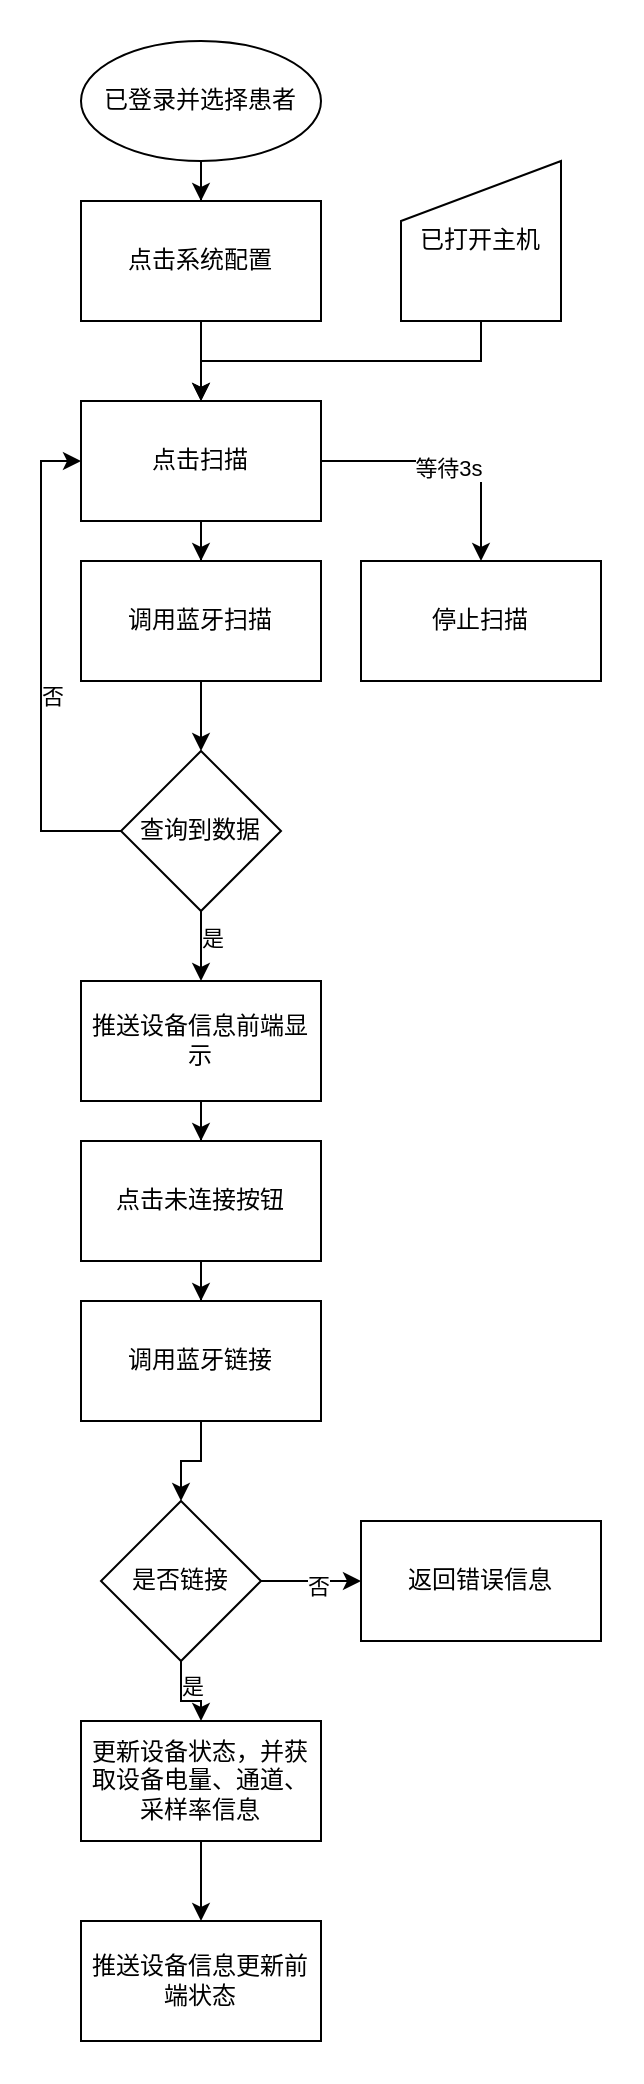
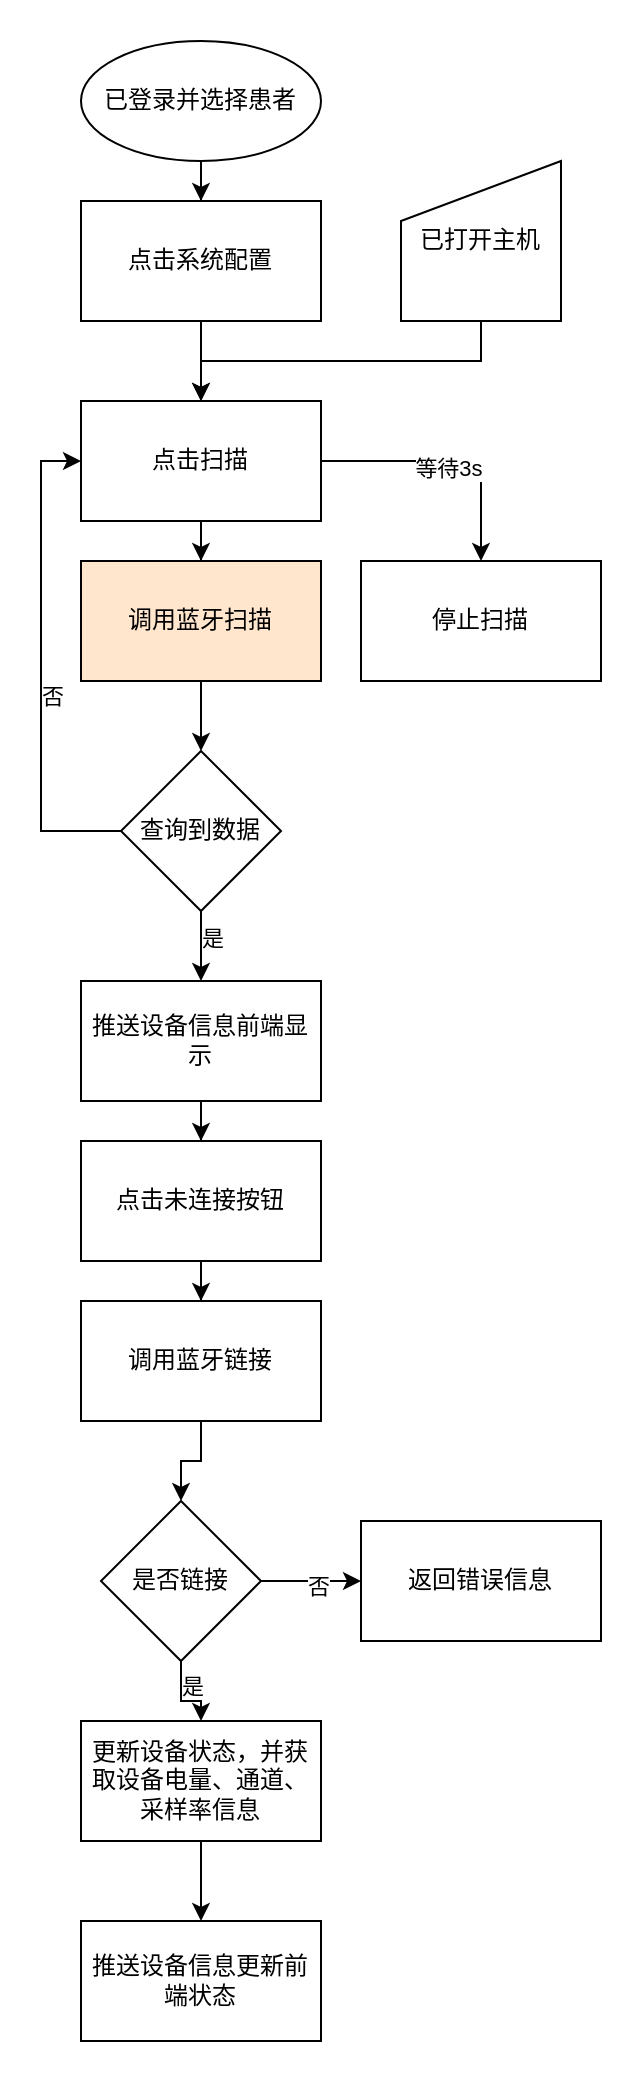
node "调用蓝牙扫描": fillcolor #ffffff -> #ffe6cc
